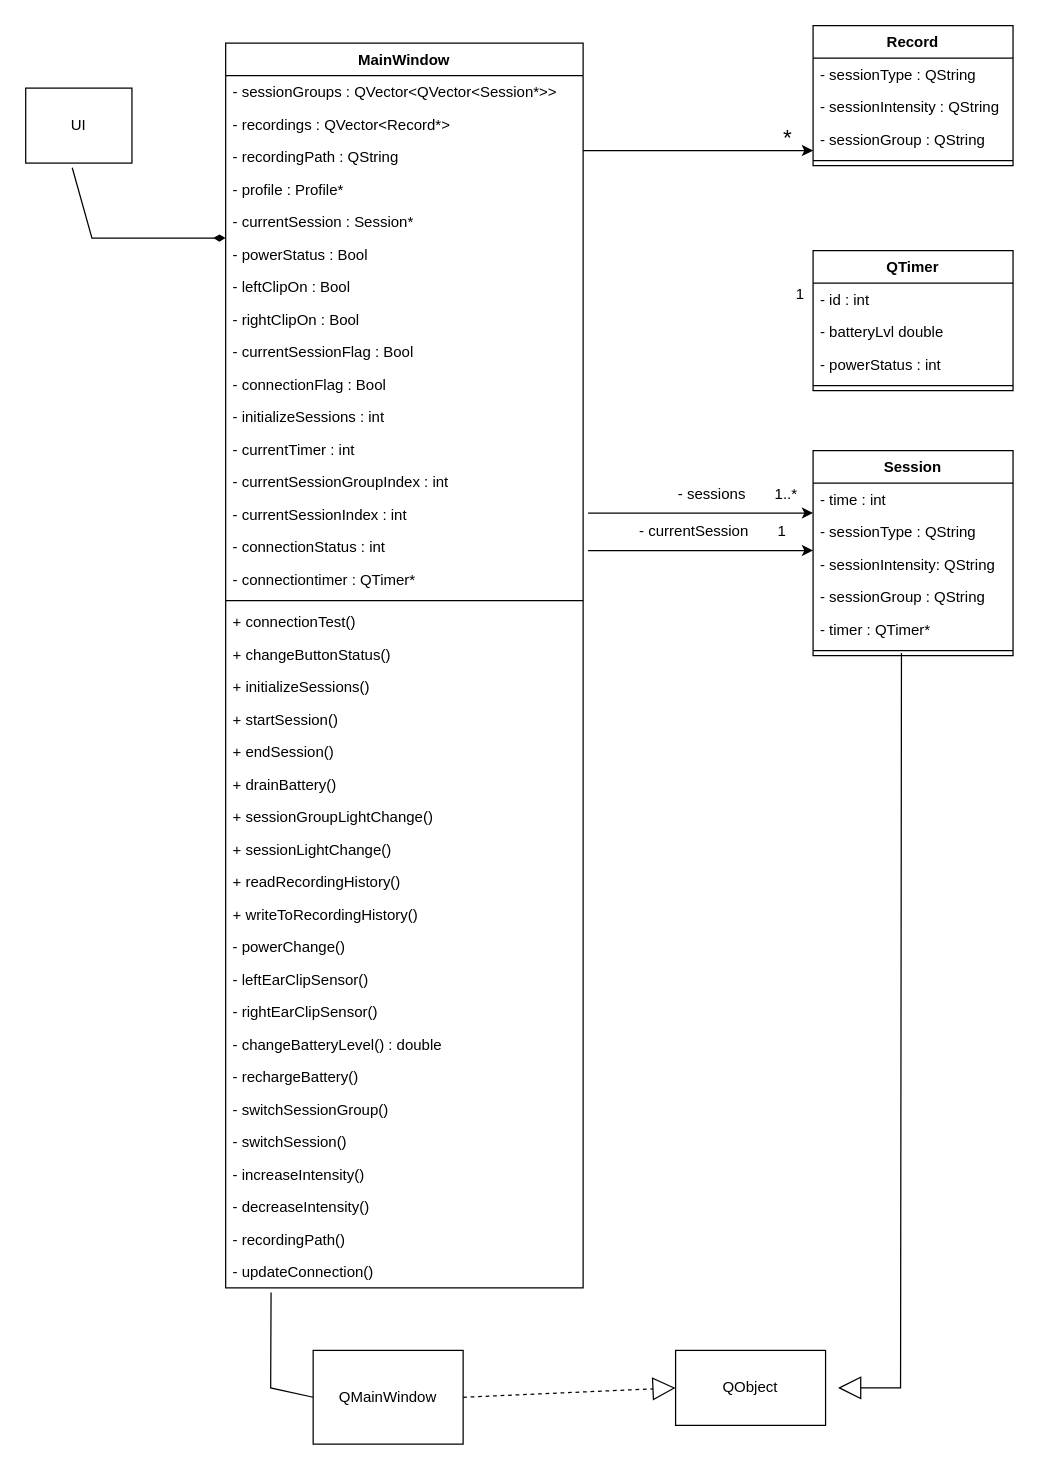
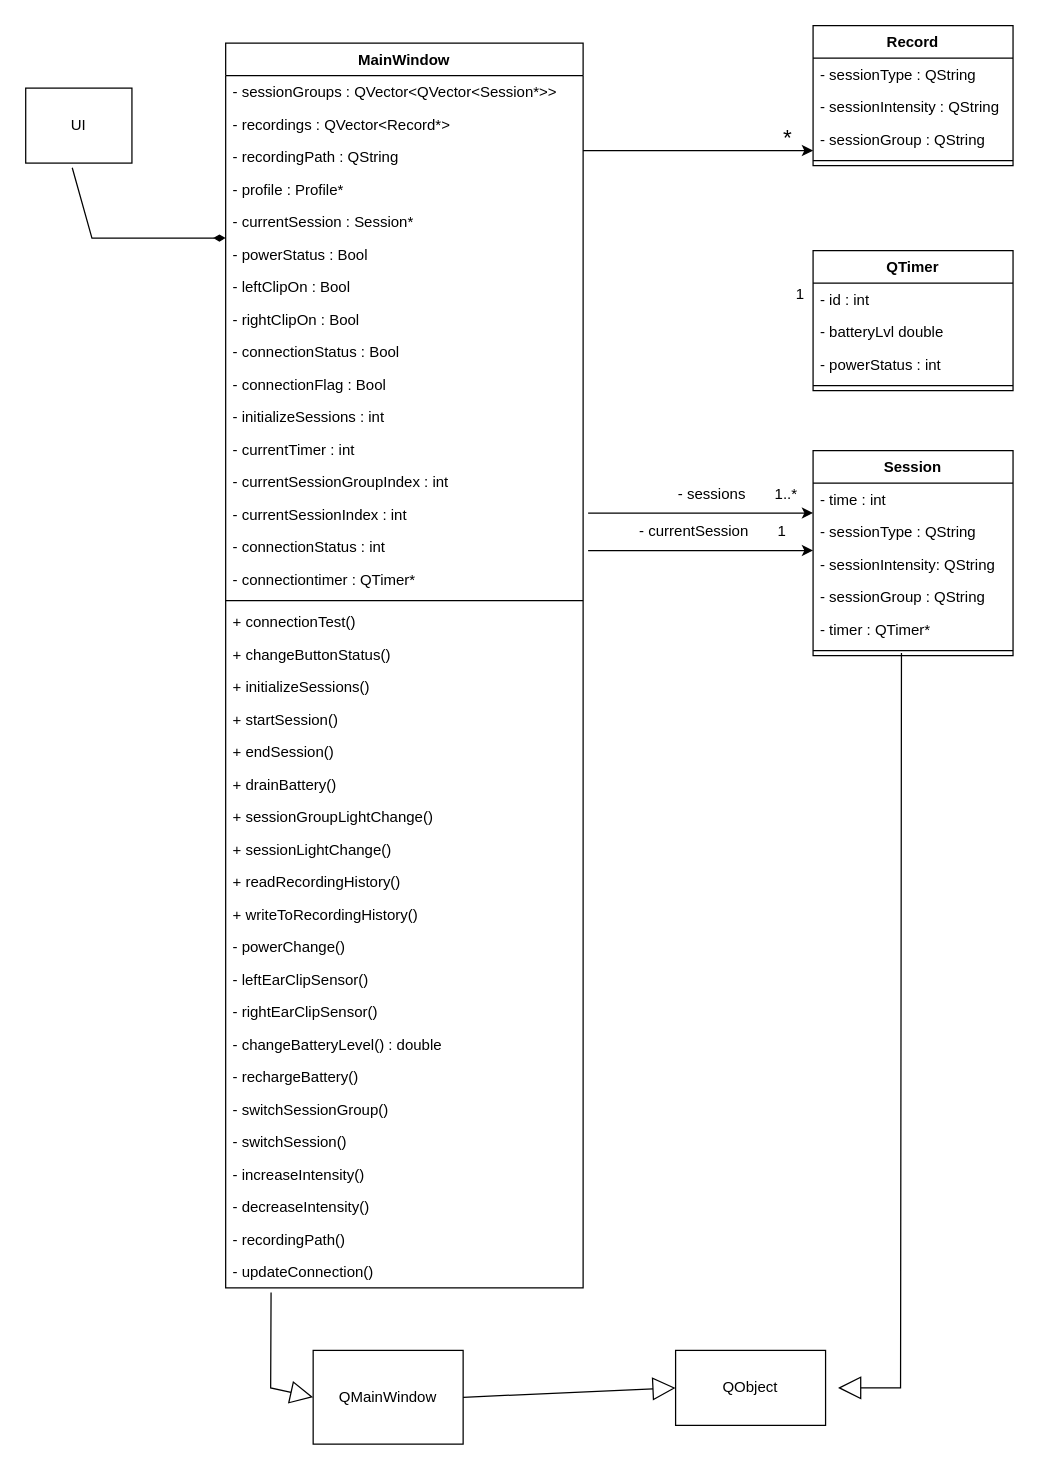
node "- currentSessionFlag : Bool": label "- currentSessionFlag : Bool" -> "- connectionStatus : Bool"
edge "QMainWindow" -> "QObject": style dashed -> solid
edge "- updateConnection()" -- "QMainWindow": arrowhead none -> block
